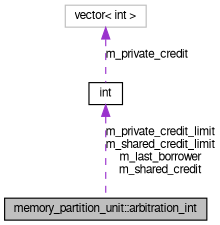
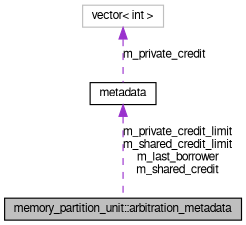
node "int": label "int" -> "metadata"
node "memory_partition_unit::arbitration_int": label "memory_partition_unit::arbitration_int" -> "memory_partition_unit::arbitration_metadata"
